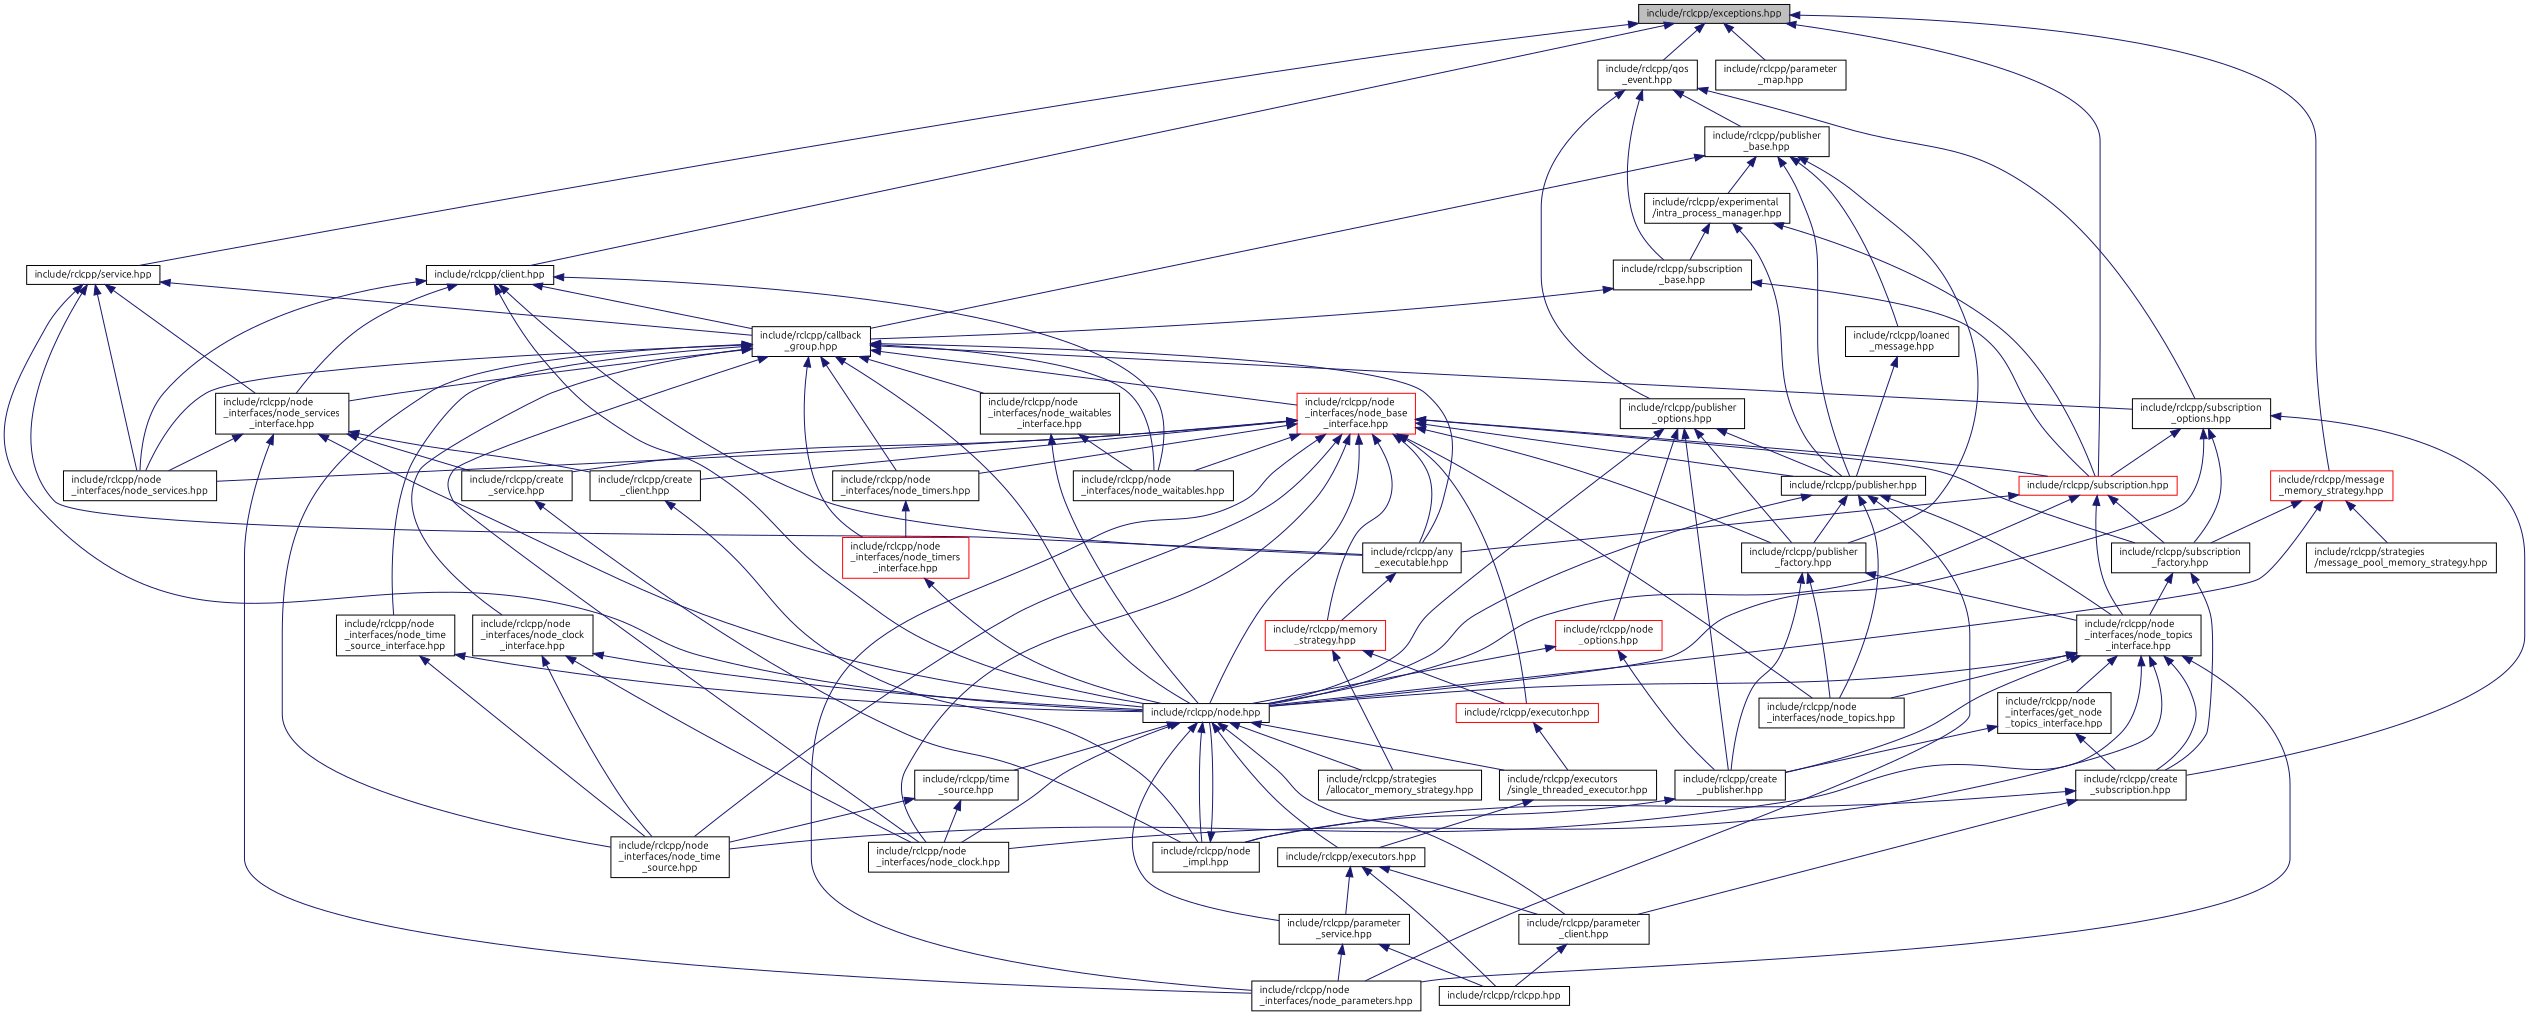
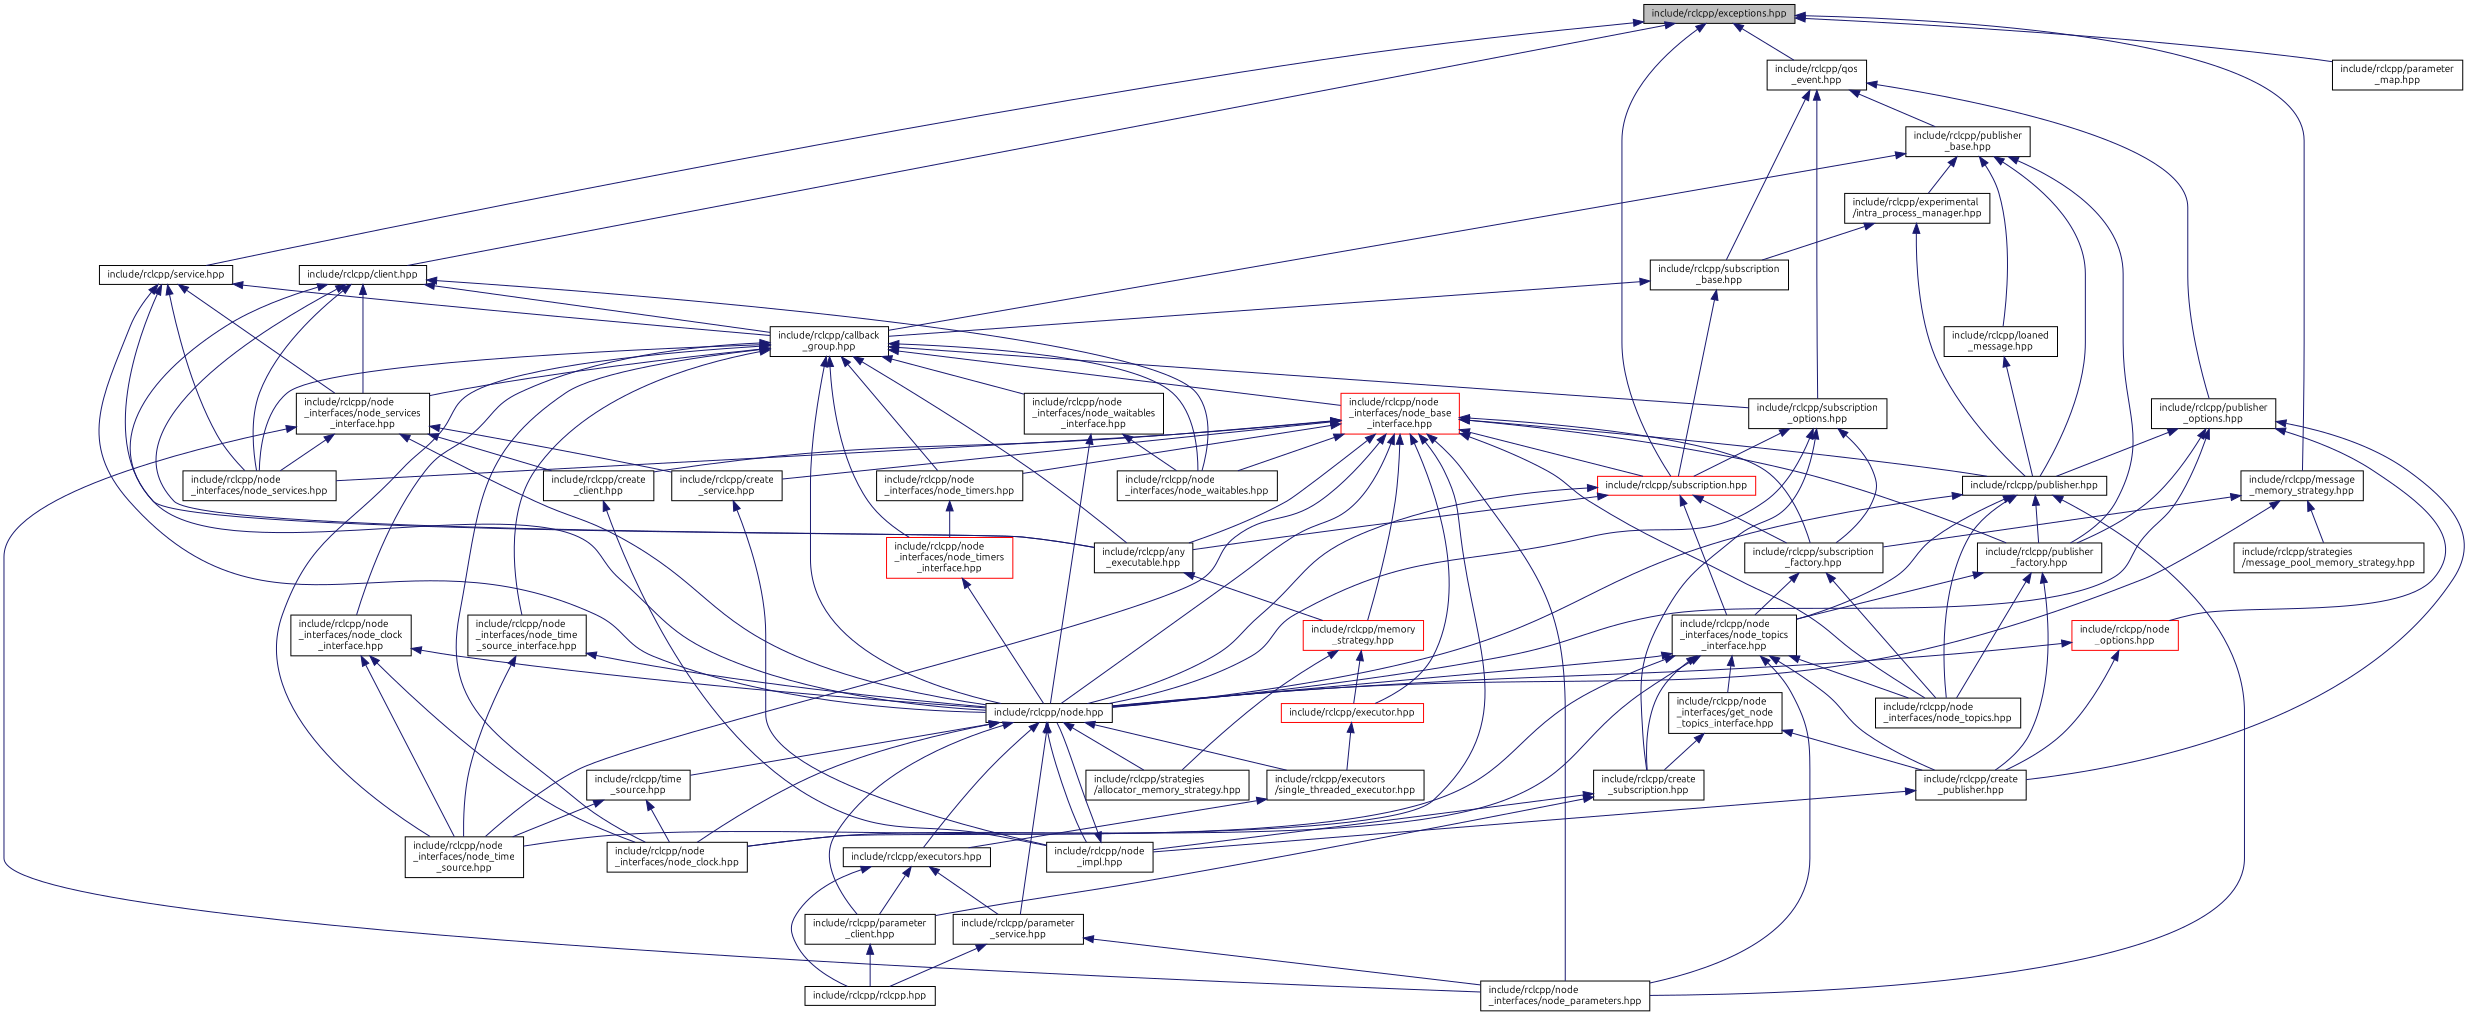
edge "include/rclcpp/subscription.hpp" -> "include/rclcpp/experimental /intra_process_manager.hpp": removed
node "include/rclcpp/message _memory_strategy.hpp": color red -> black
edge "include/rclcpp/create _subscription.hpp" -> "include/rclcpp/subscription _factory.hpp": now "include/rclcpp/node _interfaces/node_topics.hpp" -> "include/rclcpp/subscription _factory.hpp"
